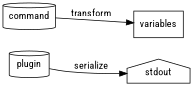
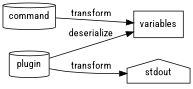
edge "plugin" -> "variables": added, label "deserialize"
edge "plugin" -> "stdout": label "serialize" -> "transform"
